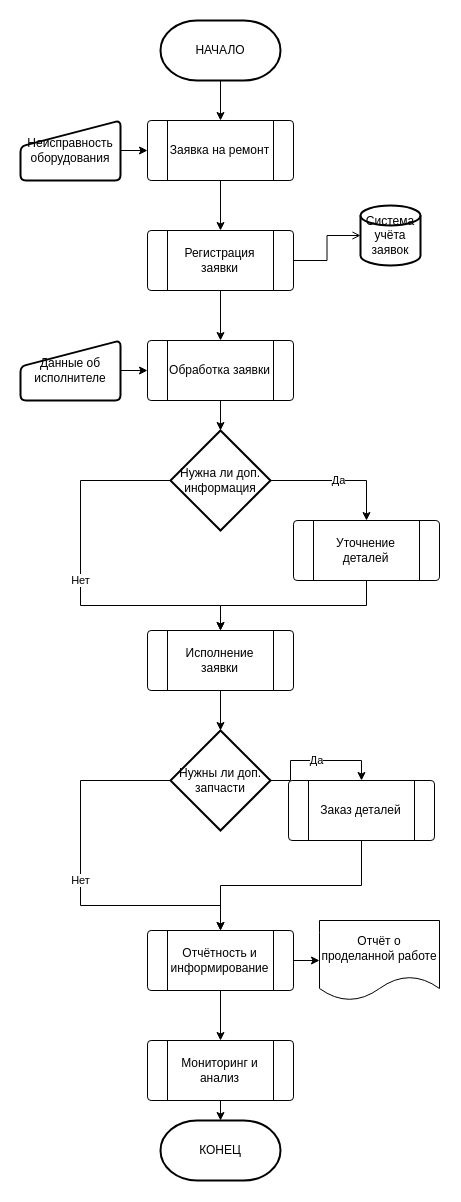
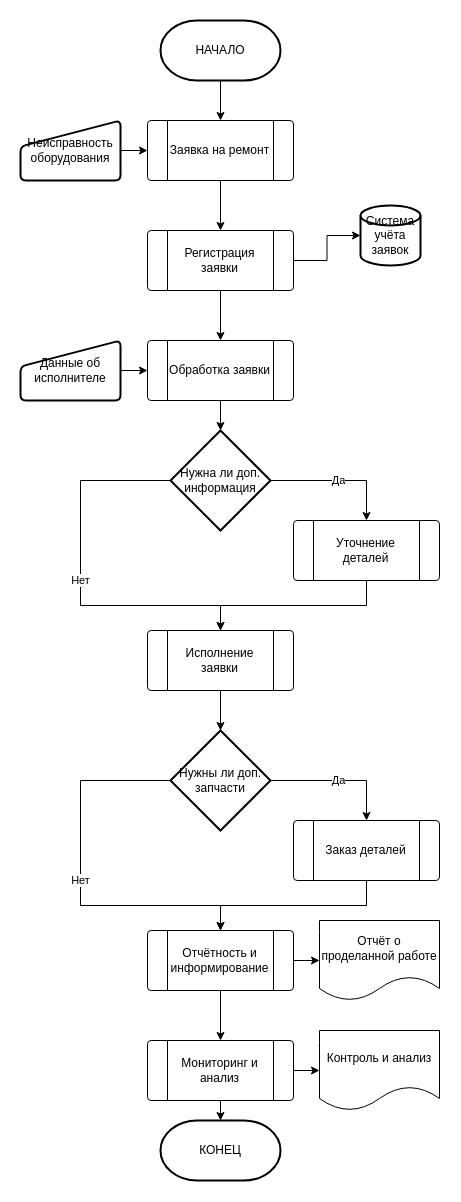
edge "Регистрация заявки" -> "Система учёта заявок": arrowhead open -> classic
node "Заказ деталей": moved (362, 811) -> (367, 851)
edge "Мониторинг и анализ" -> "Контроль и анализ": added
node "Контроль и анализ": added
